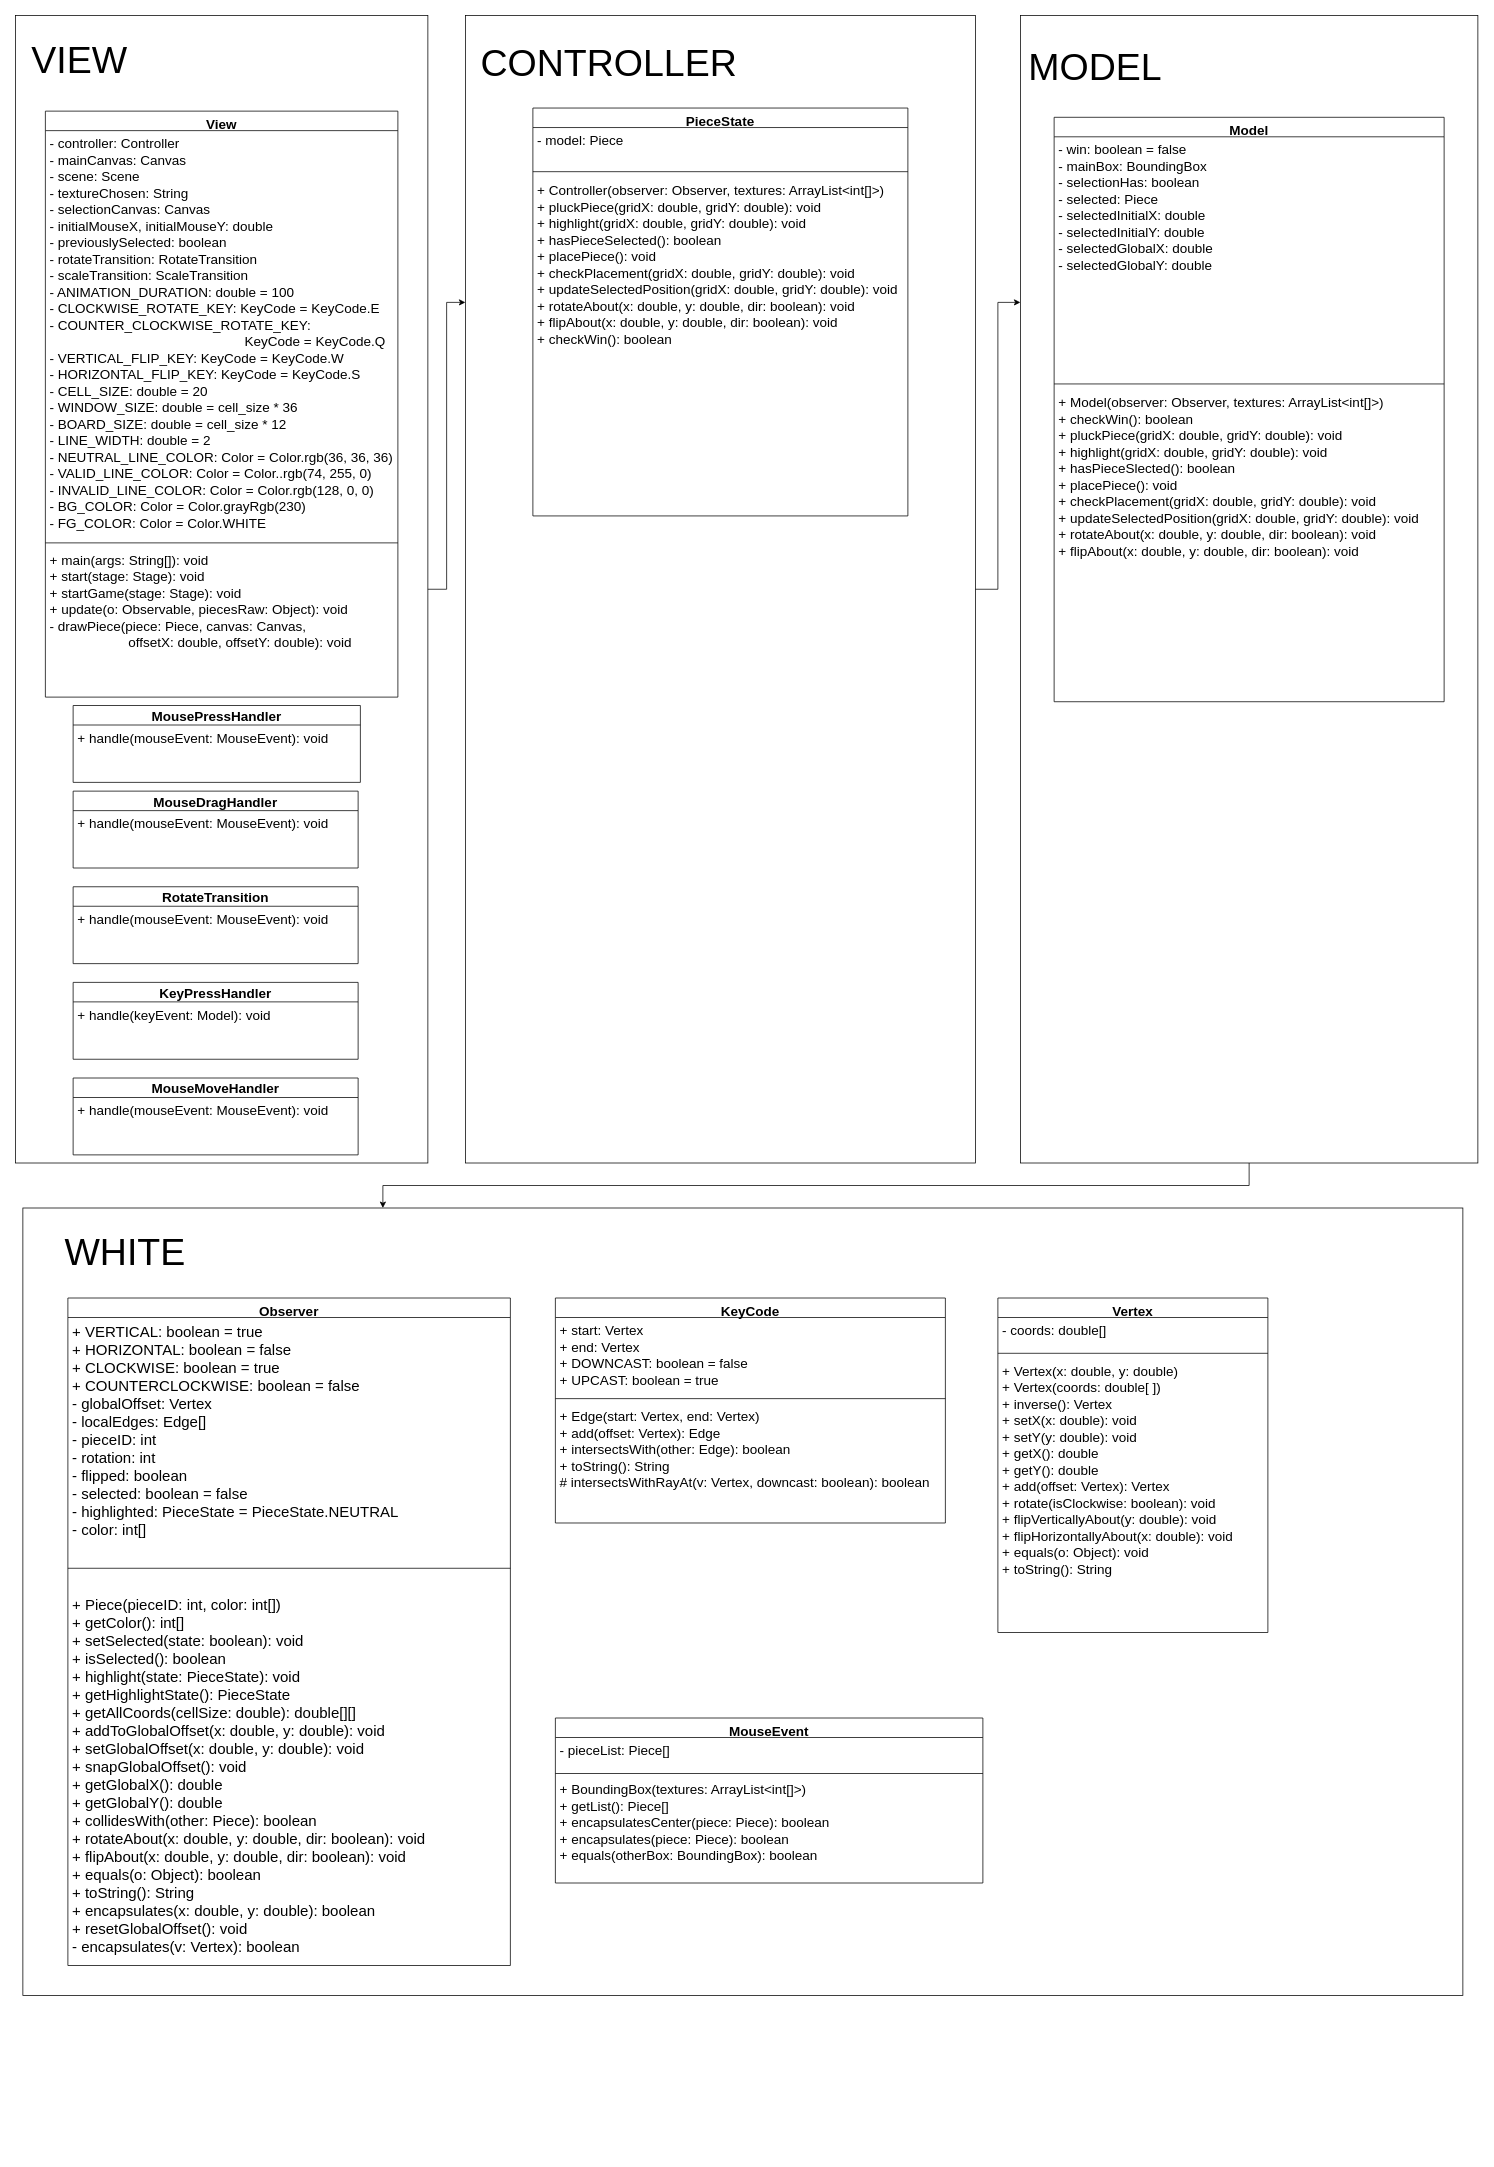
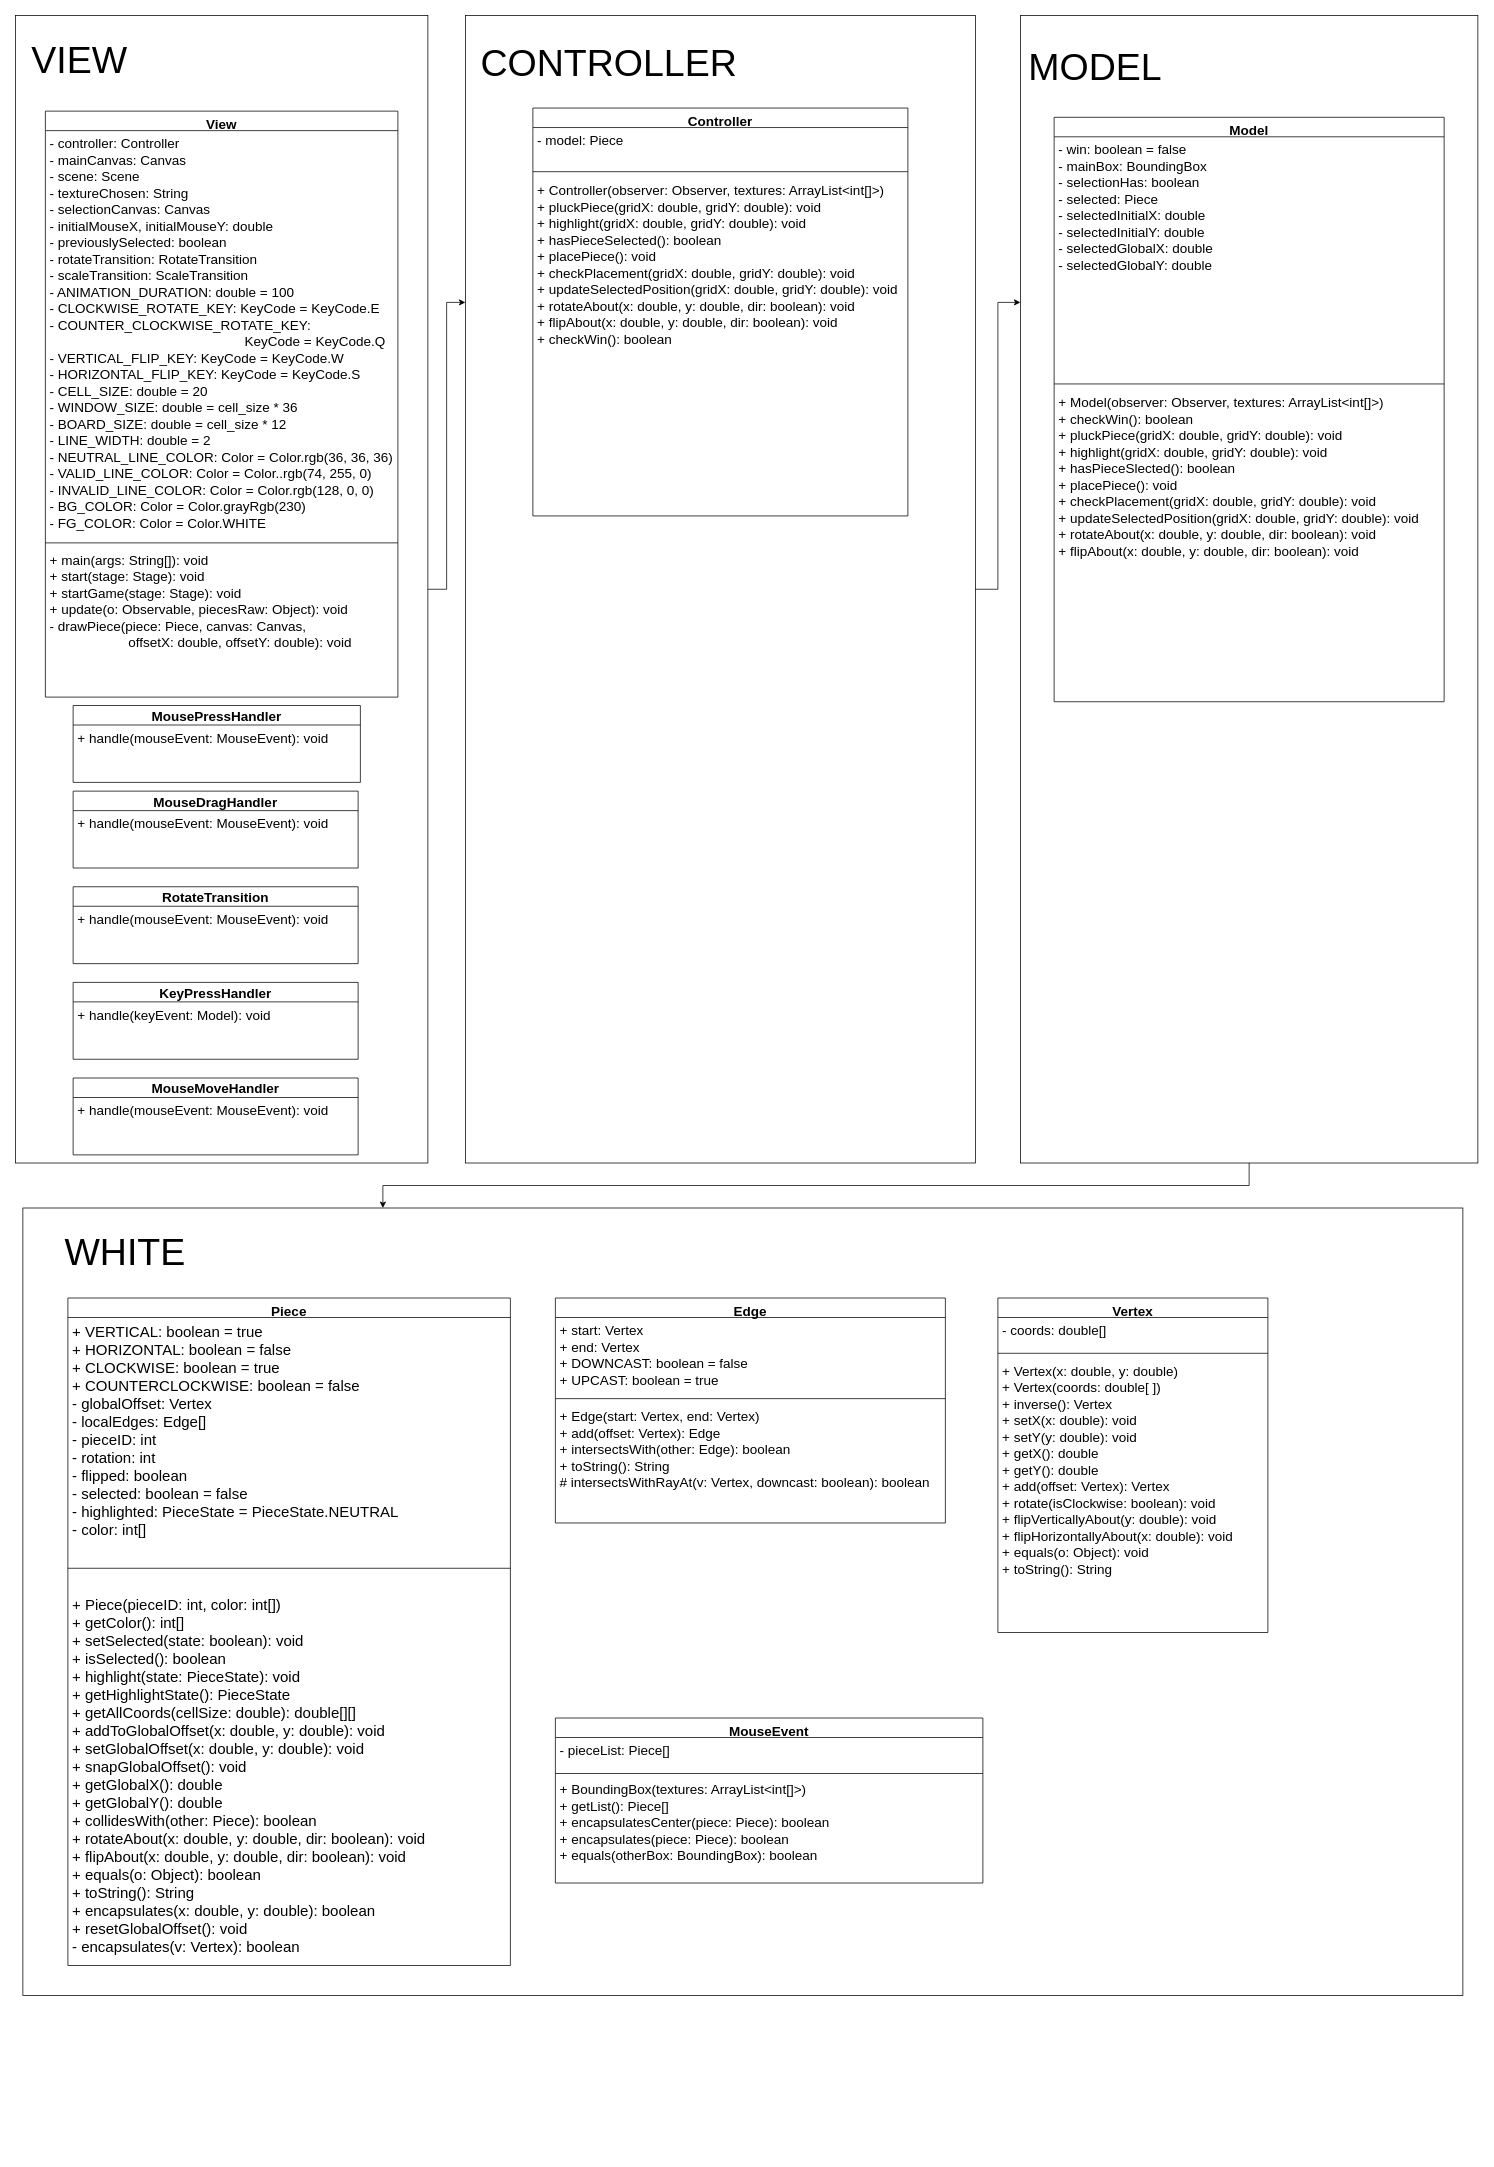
node "PieceState": label "PieceState" -> "Controller"
node "Observer": label "Observer" -> "Piece"
node "KeyCode": label "KeyCode" -> "Edge"
